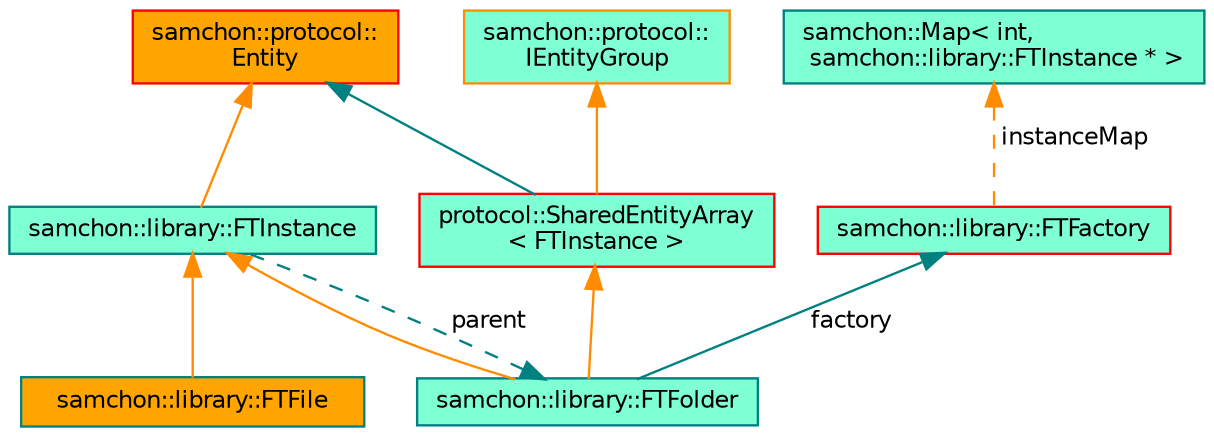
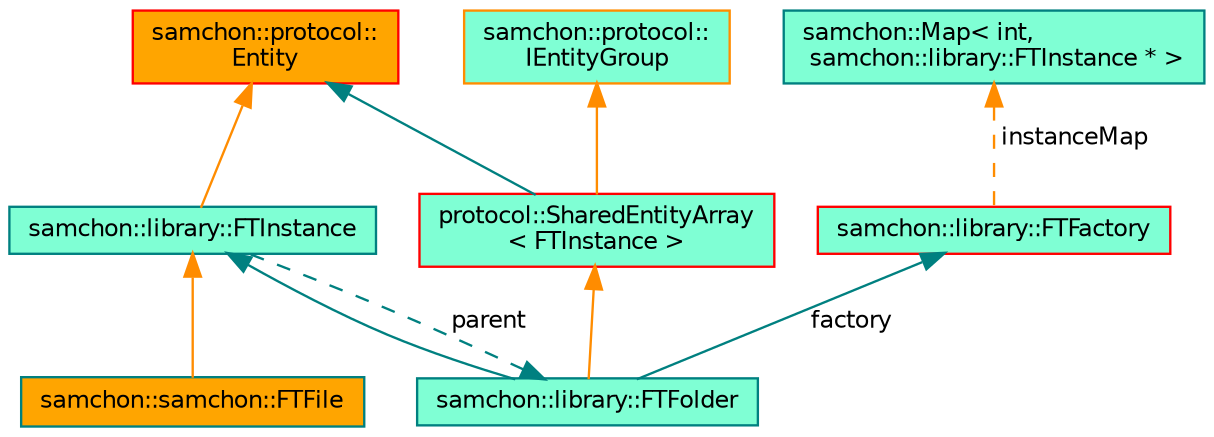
edge "samchon::library::FTFolder" -> "samchon::library::FTInstance": color darkorange -> teal
node "samchon::library::FTFile": label "samchon::library::FTFile" -> "samchon::samchon::FTFile"
